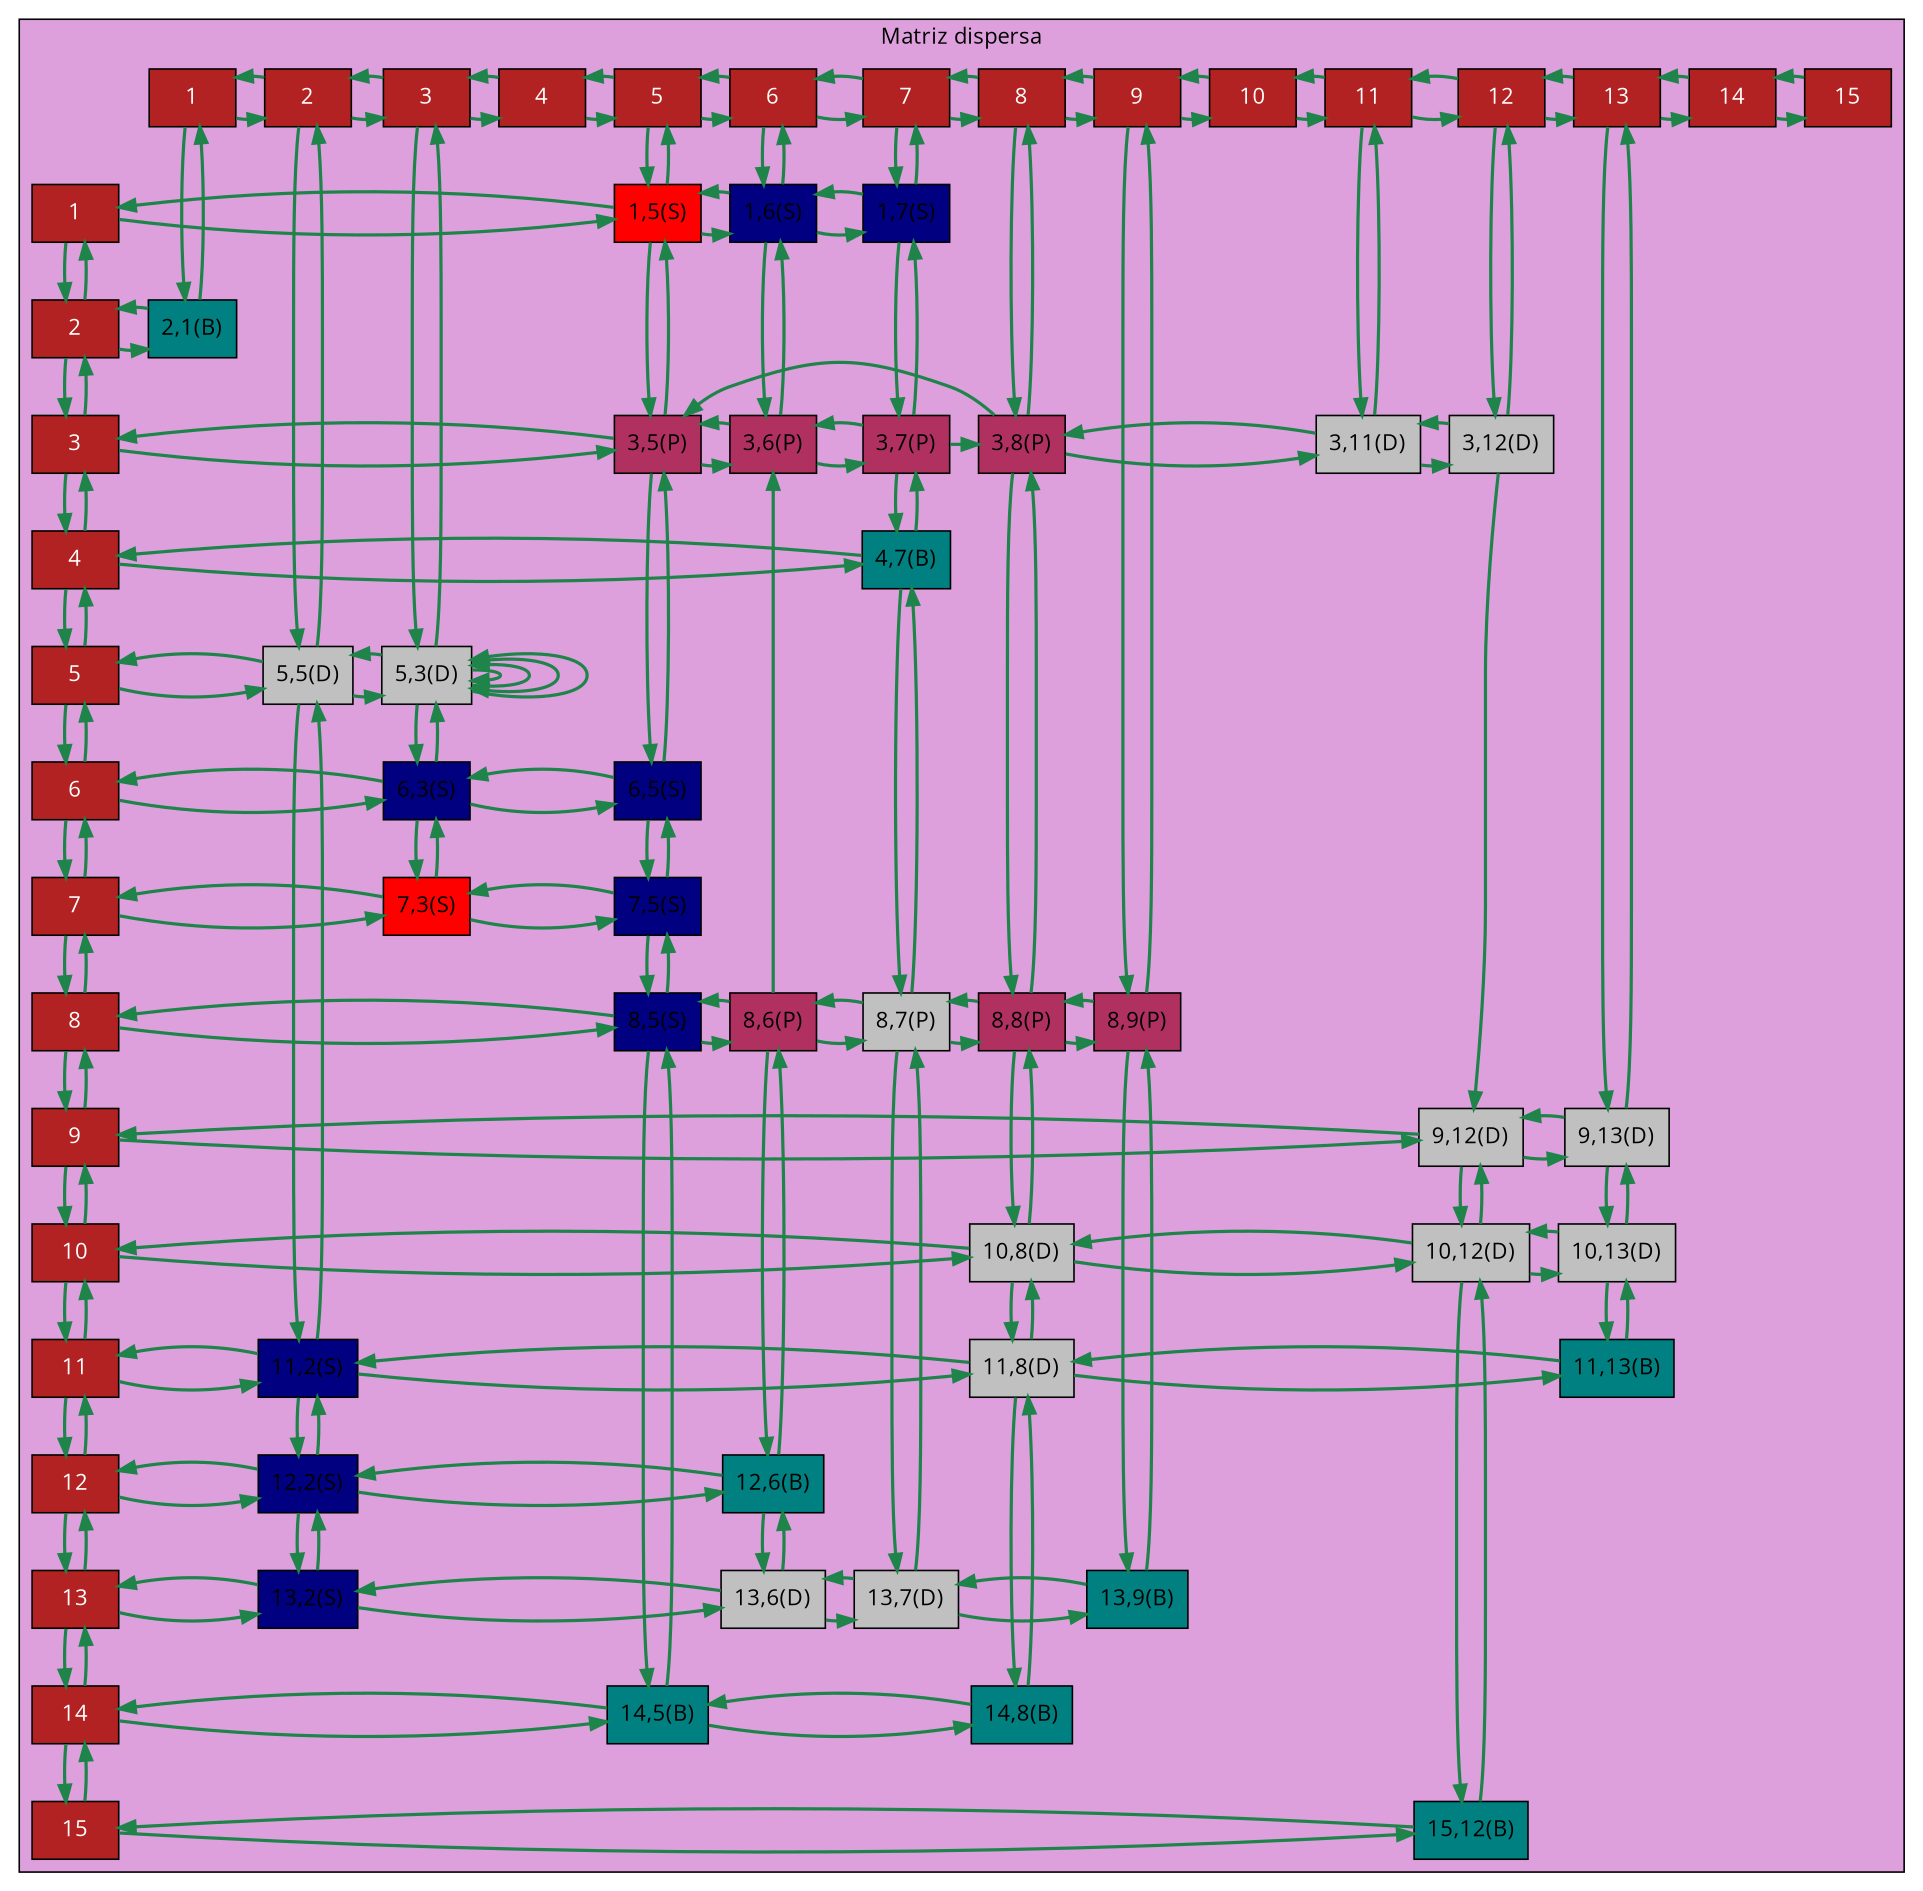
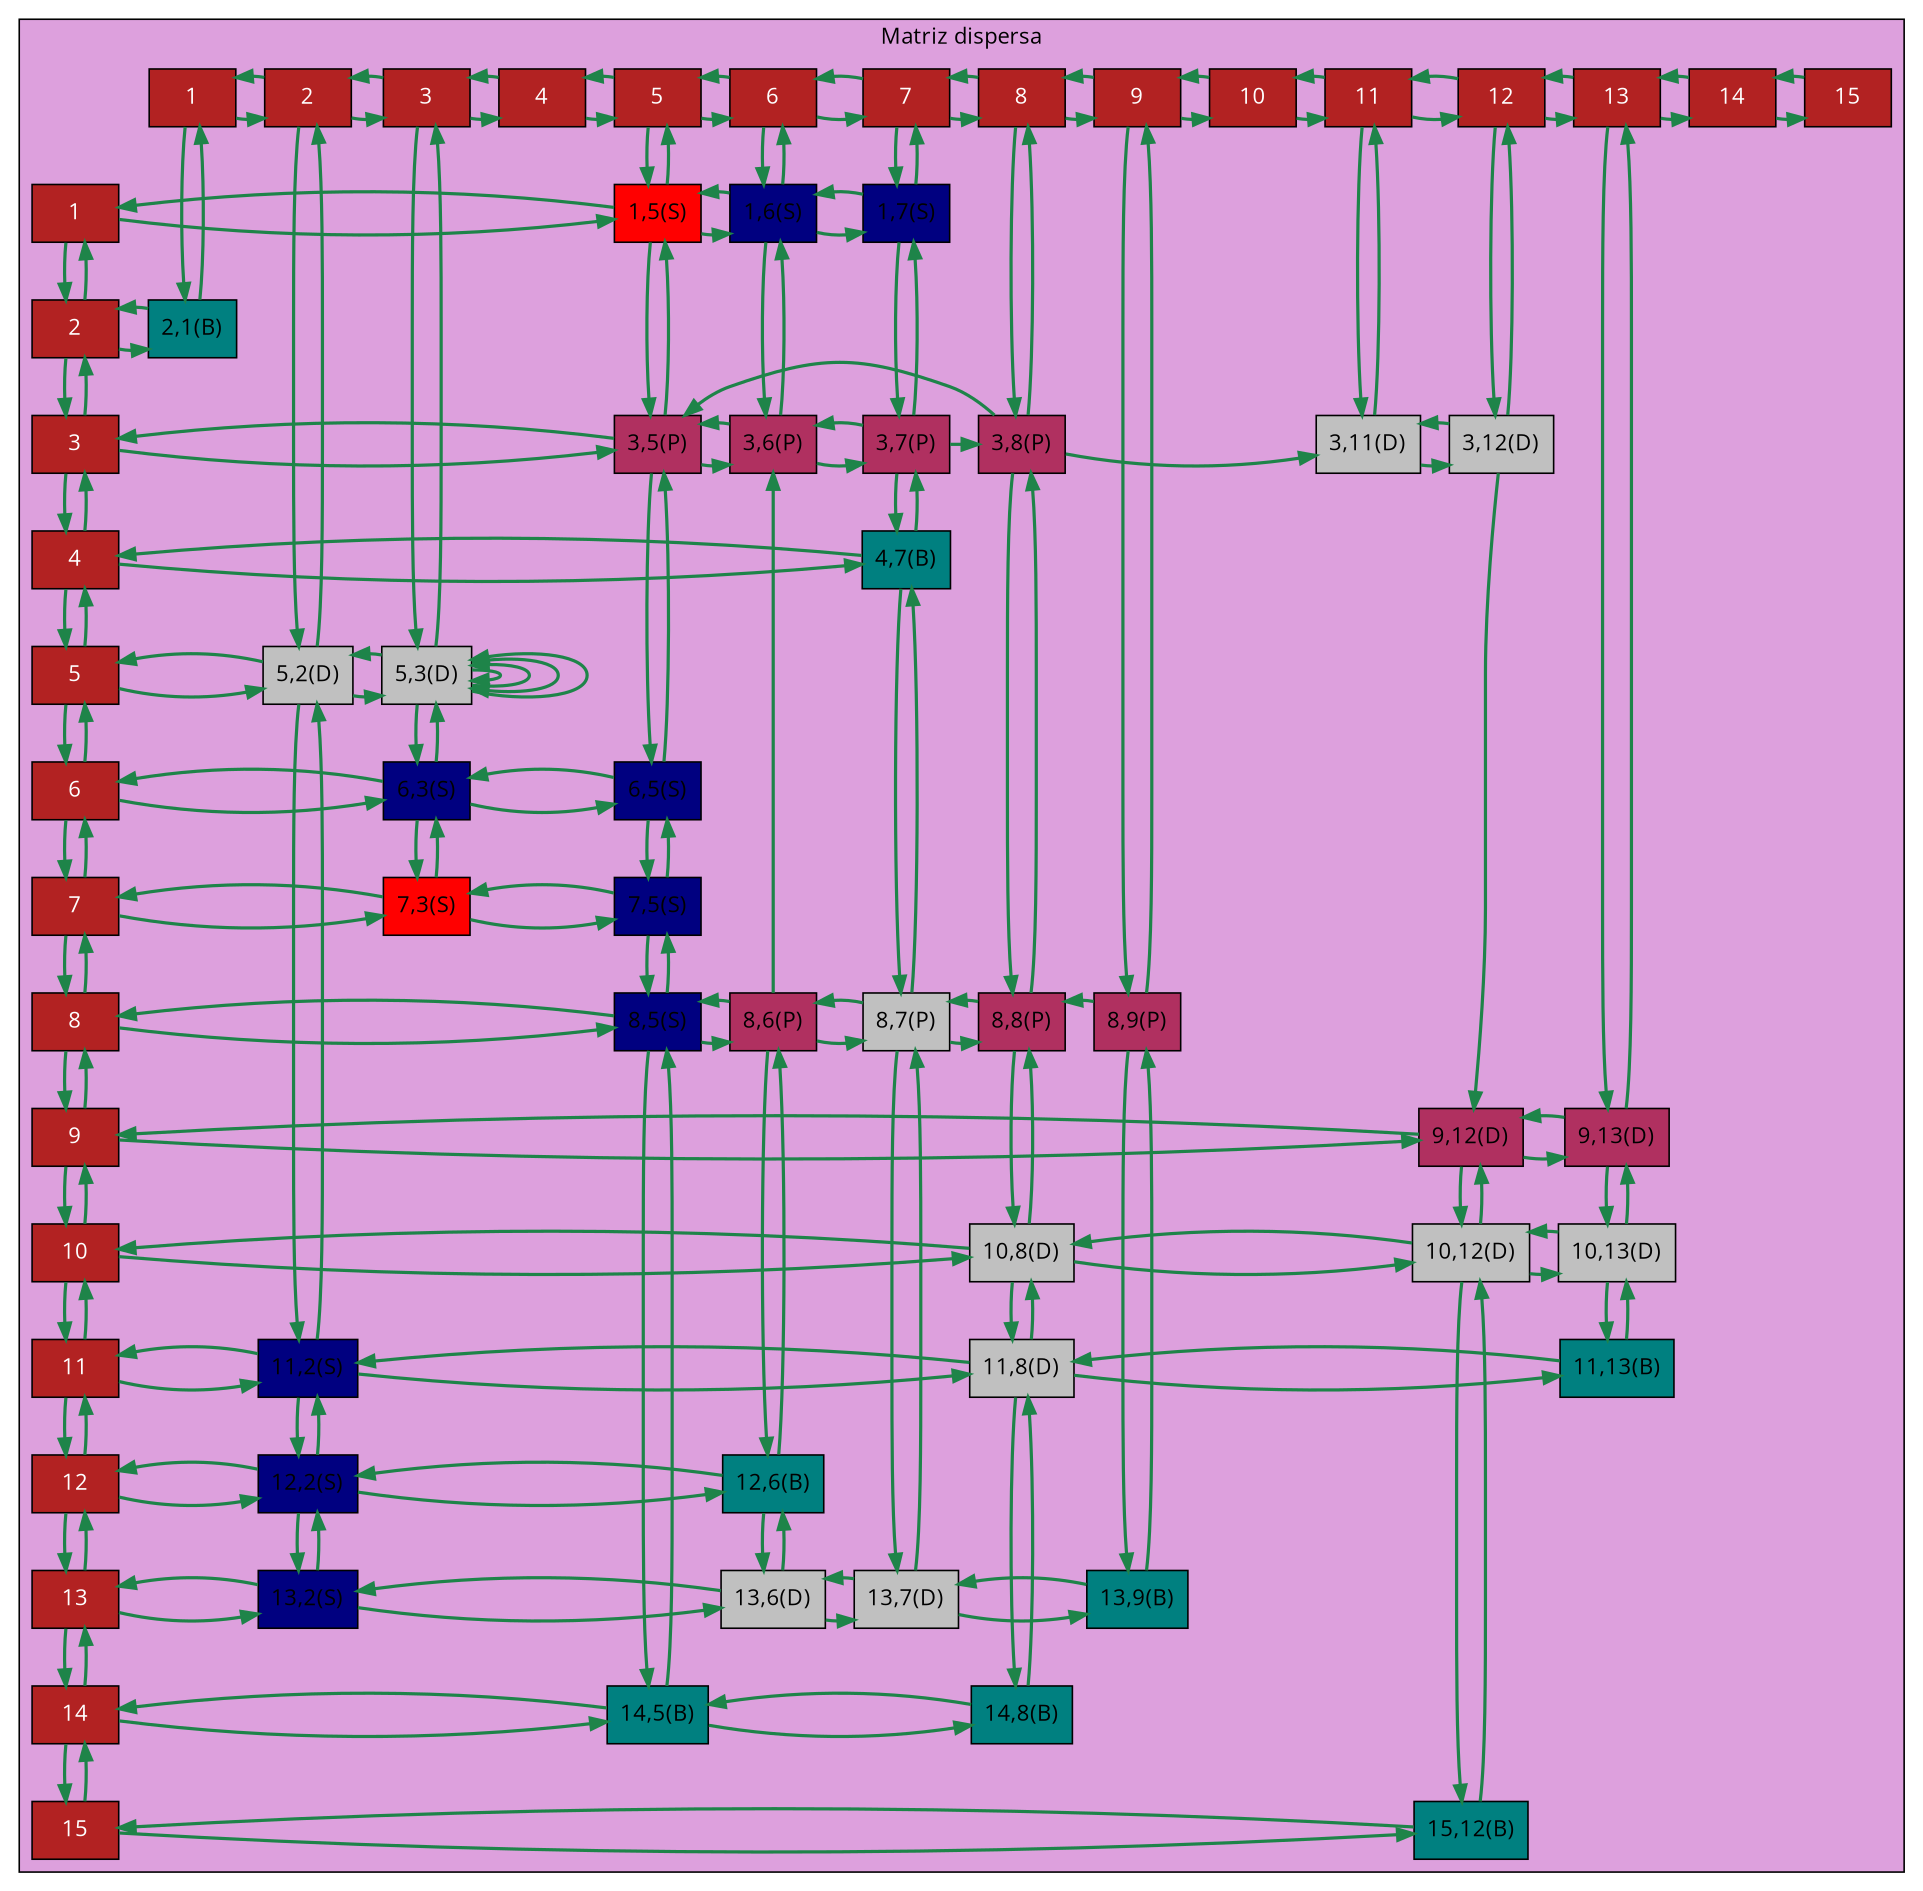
edge "3,11(D)" -> "3,8(P)": removed
node "5,5(D)": label "5,5(D)" -> "5,2(D)"
edge "8,8(P)" -> "8,9(P)": removed
node "9,12(D)": fillcolor Gray -> Maroon
node "9,13(D)": fillcolor Gray -> Maroon
